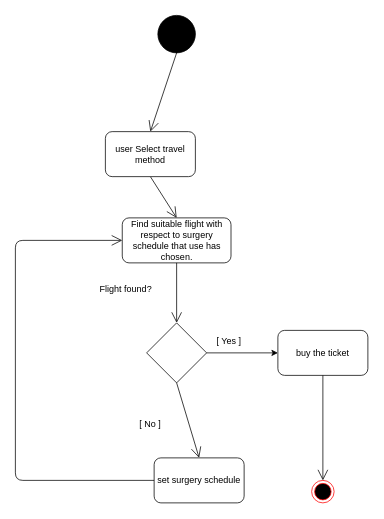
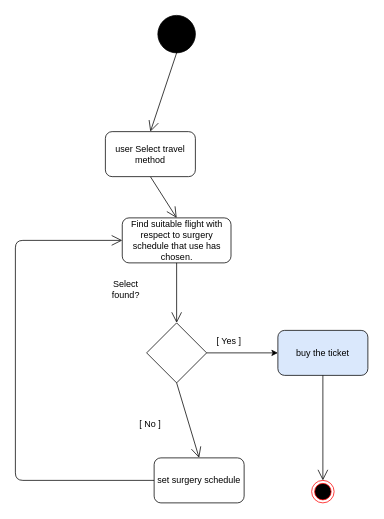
node "Flight found?": label "Flight found?" -> "Select found?"
node "buy the ticket": fillcolor #ffffff -> #dae8fc
